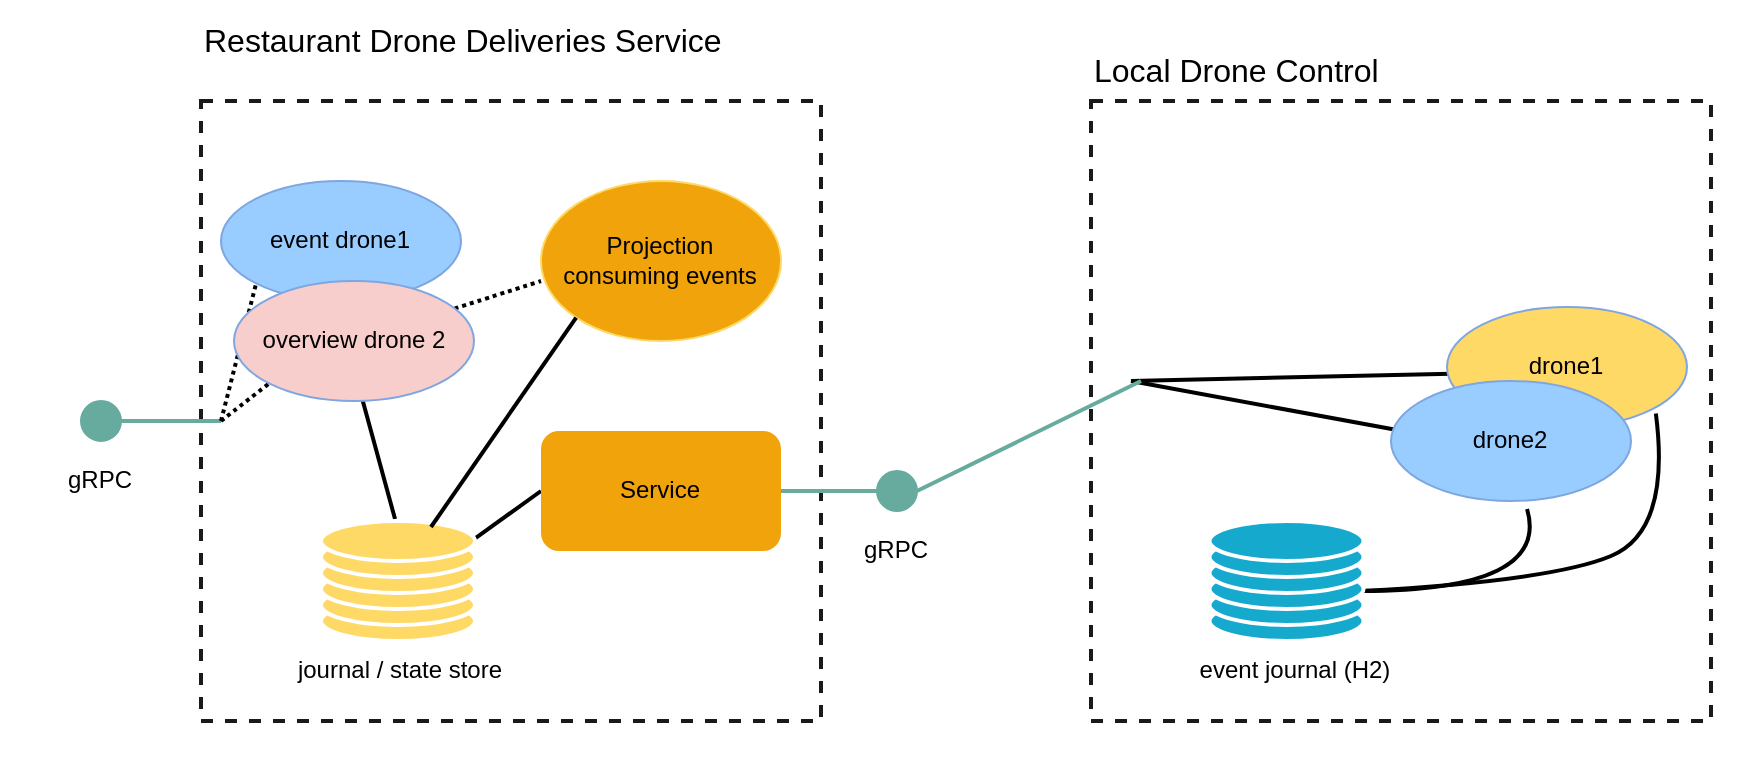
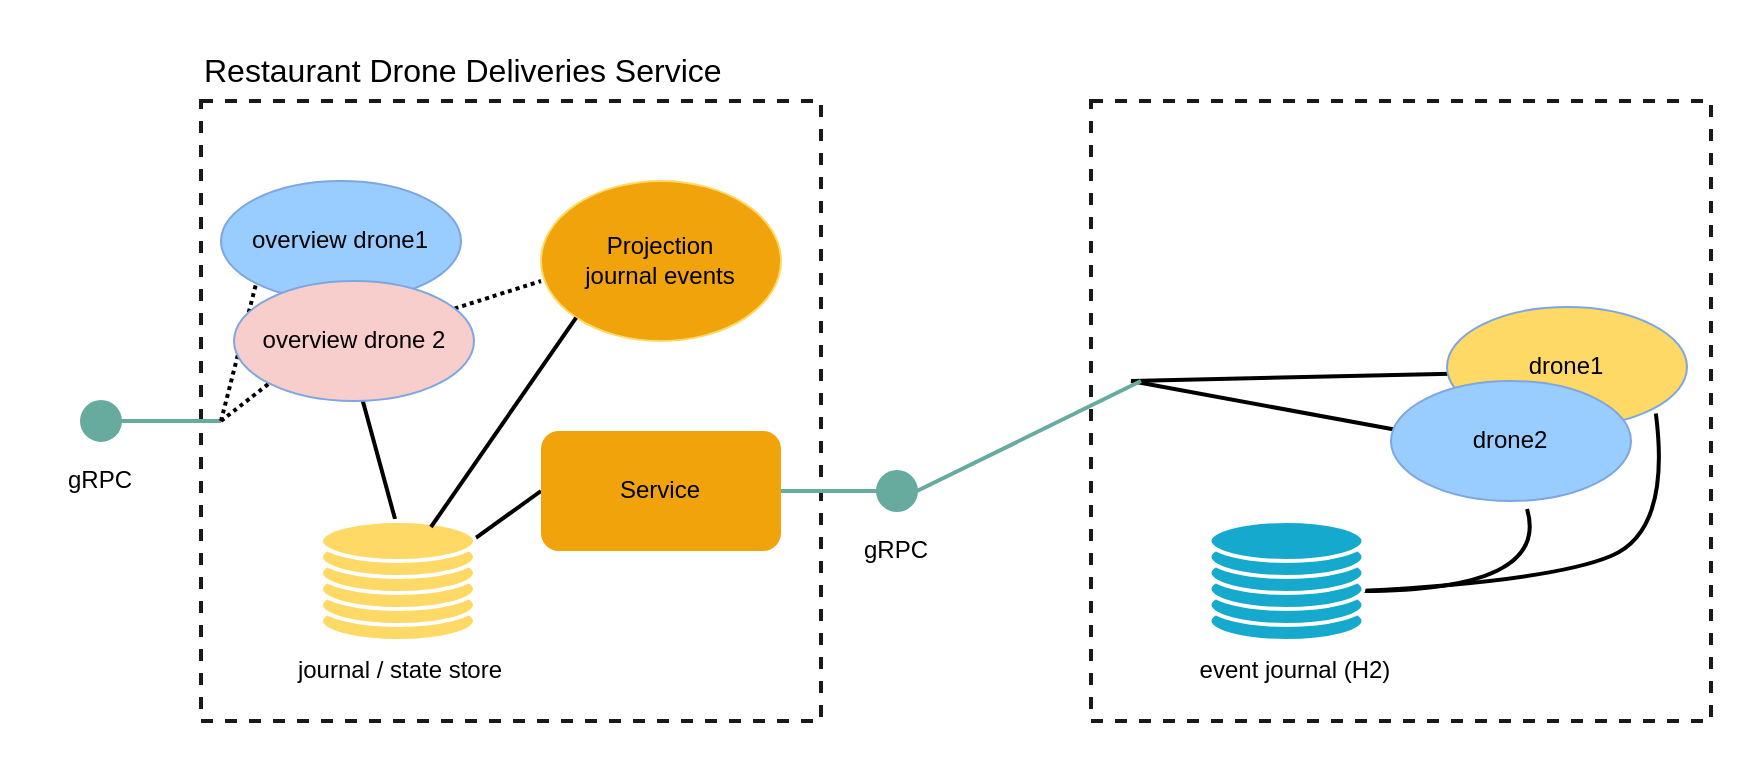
node "Restaurant Drone Deliveries Service": moved (491, 41) -> (491, 71)
node "Local Drone Control": removed
node "event drone1": label "event drone1" -> "overview drone1"
node "Projection consuming events": label "Projection consuming events" -> "Projection journal events"
